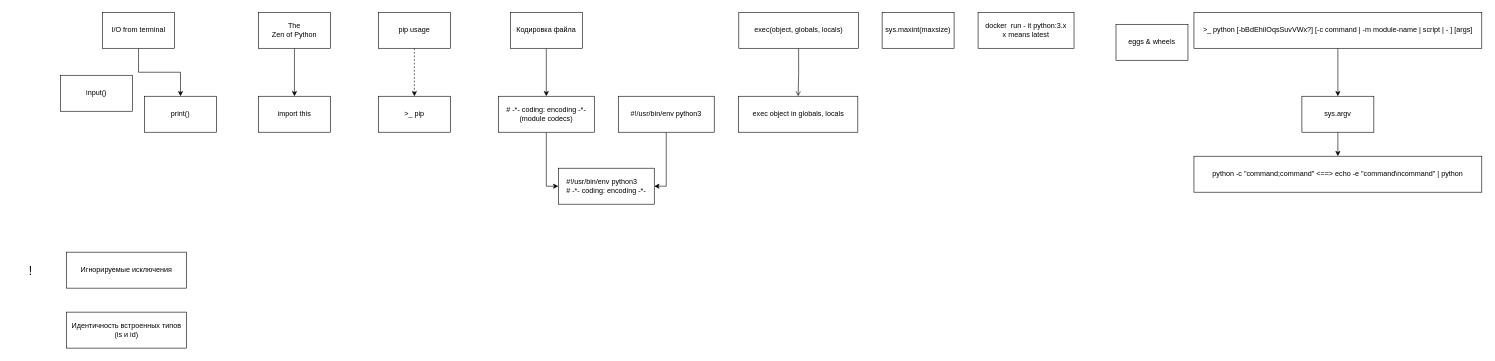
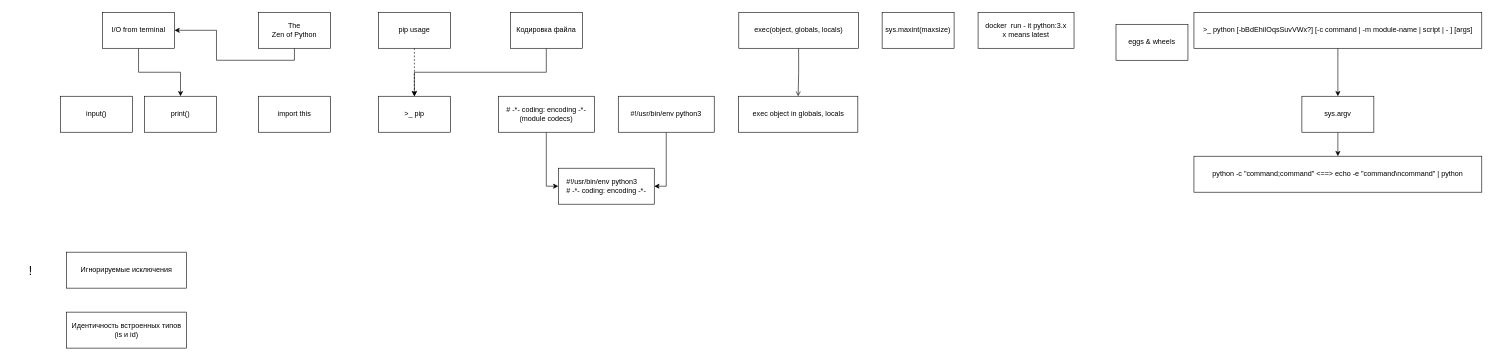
edge "The Zen of Python" -> "import this": now "The Zen of Python" -> "I/O from terminal"
edge "Кодировка файла" -> "# -*- coding: encoding -*- (module codecs)": now "Кодировка файла" -> ">_ pip"
node "input()": moved (96, 93) -> (96, 114)
